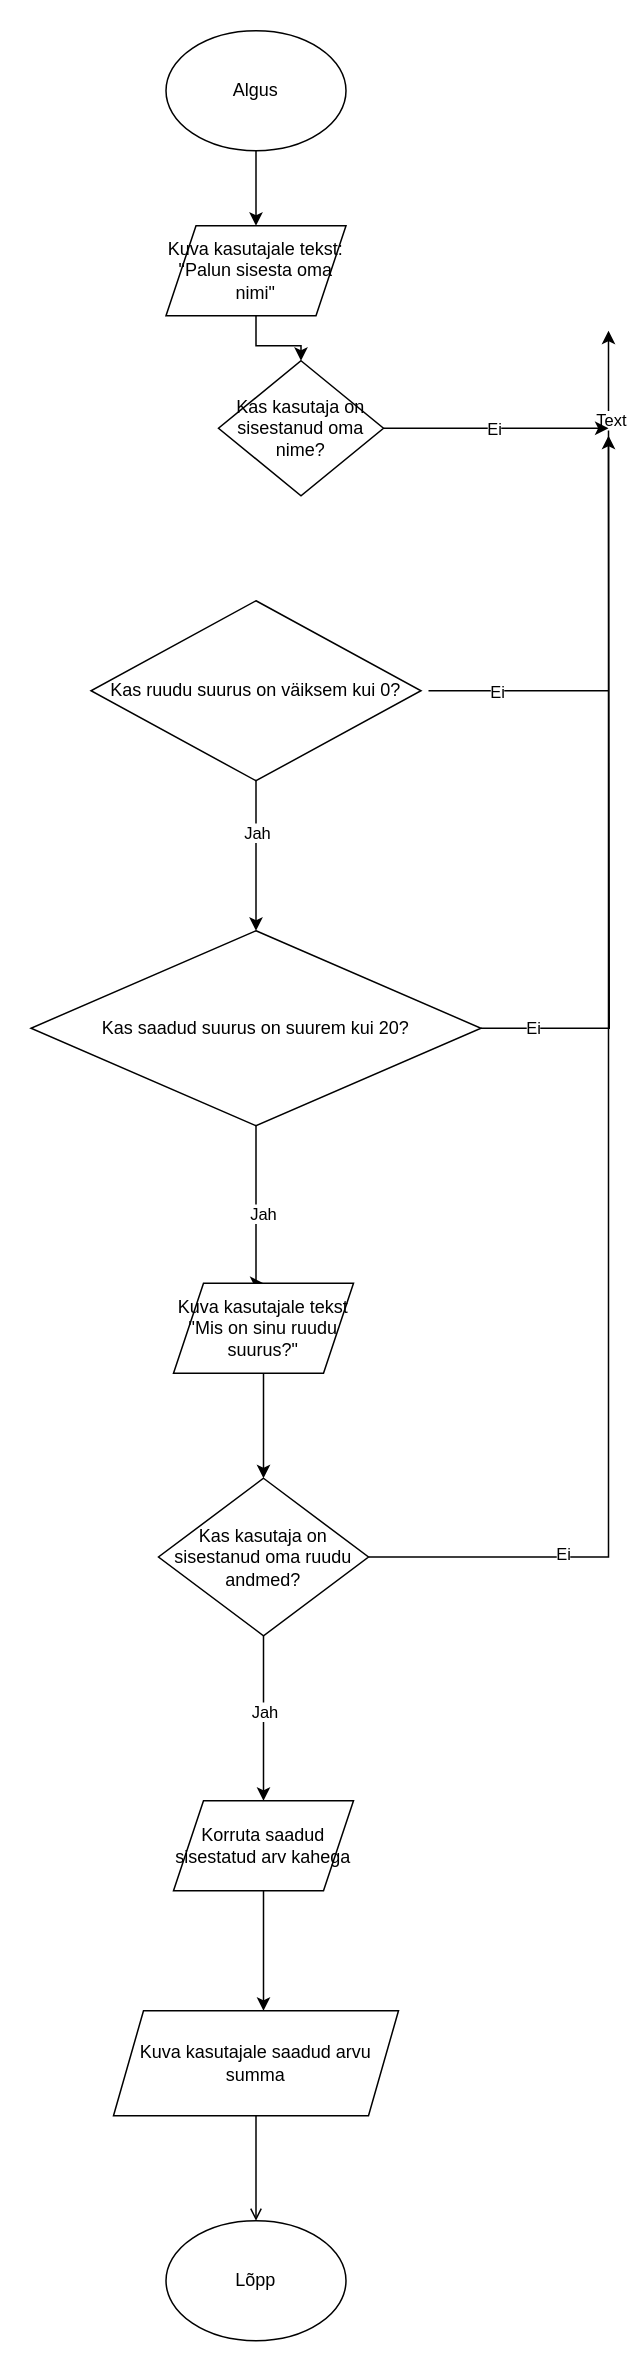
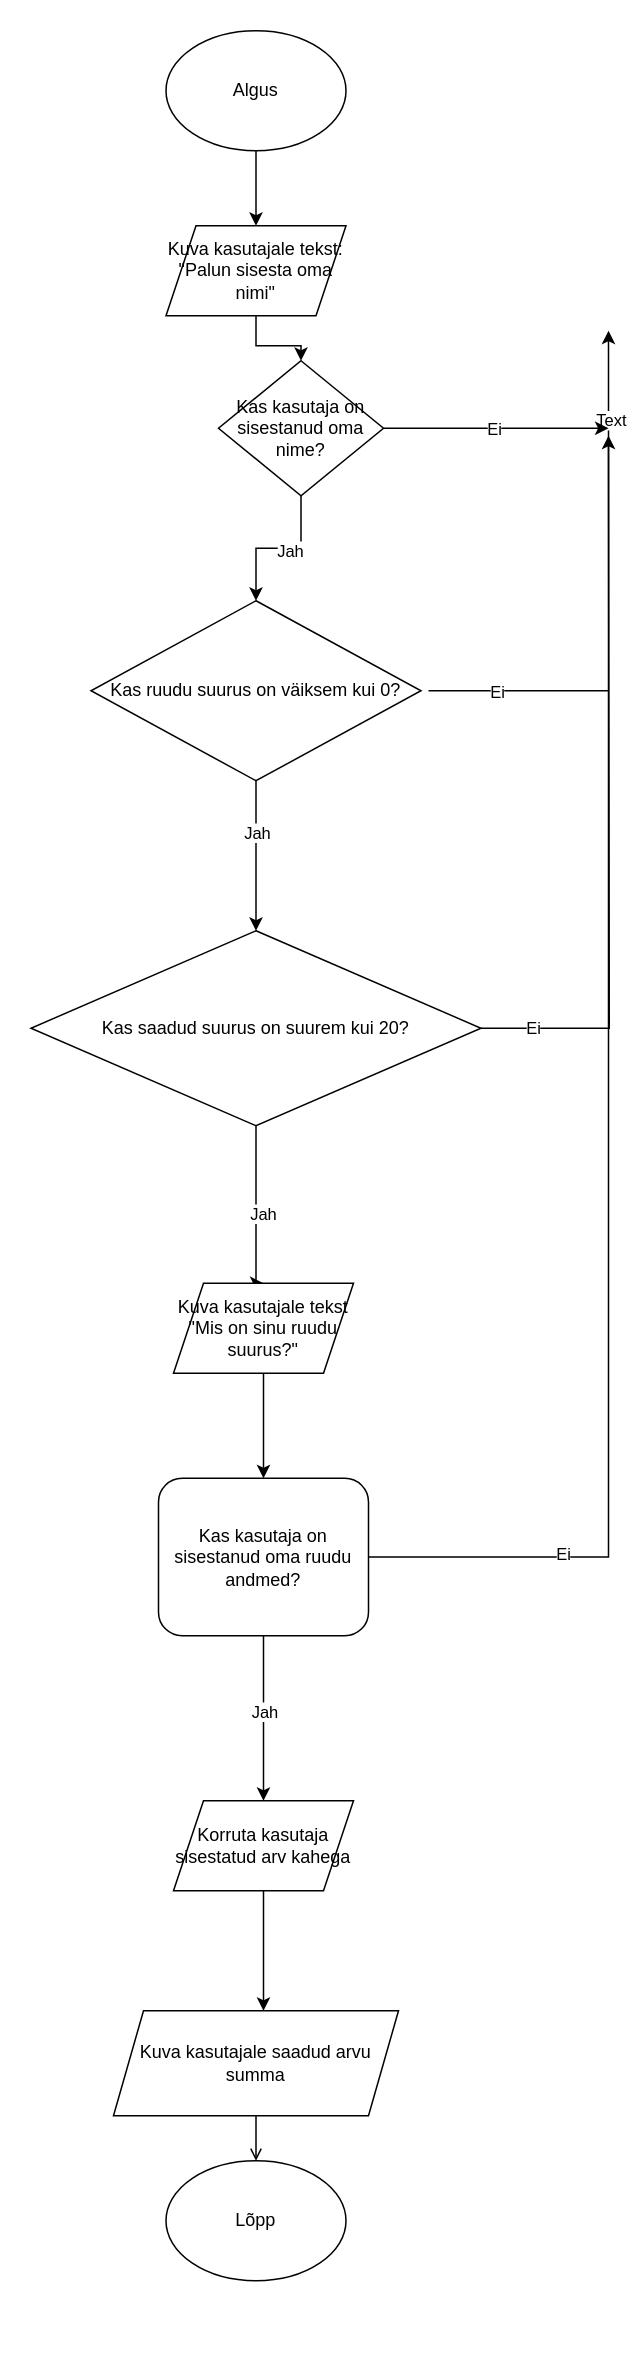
edge "Kas kasutaja on sisestanud oma nime?" -> "Kas ruudu suurus on väiksem kui 0?": added, label "Jah"
node "Kas kasutaja on sisestanud oma ruudu andmed?": shape diamond -> rounded rectangle
node "Korruta saadud sisestatud arv kahega": label "Korruta saadud sisestatud arv kahega" -> "Korruta kasutaja sisestatud arv kahega"
node "Lõpp": moved (256, 2281) -> (256, 2221)
